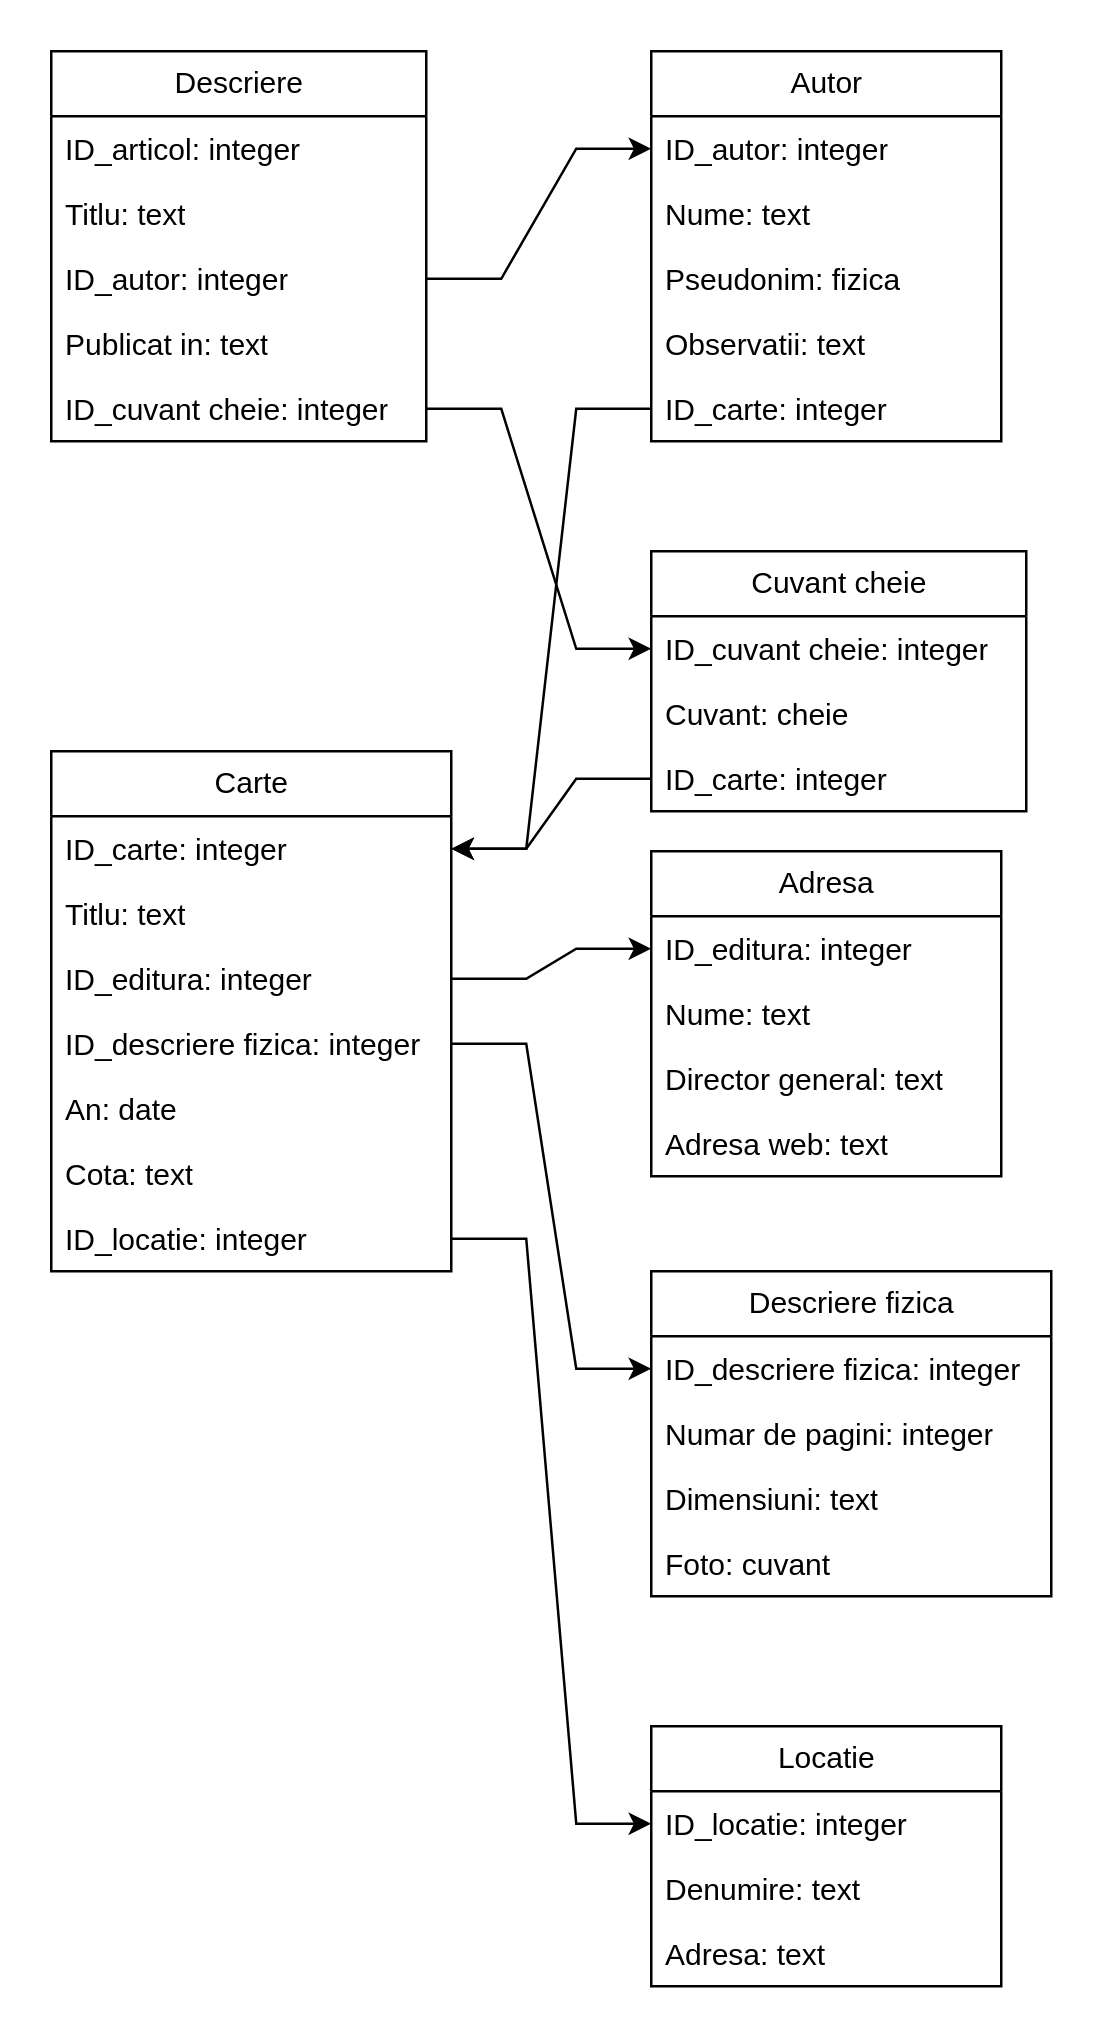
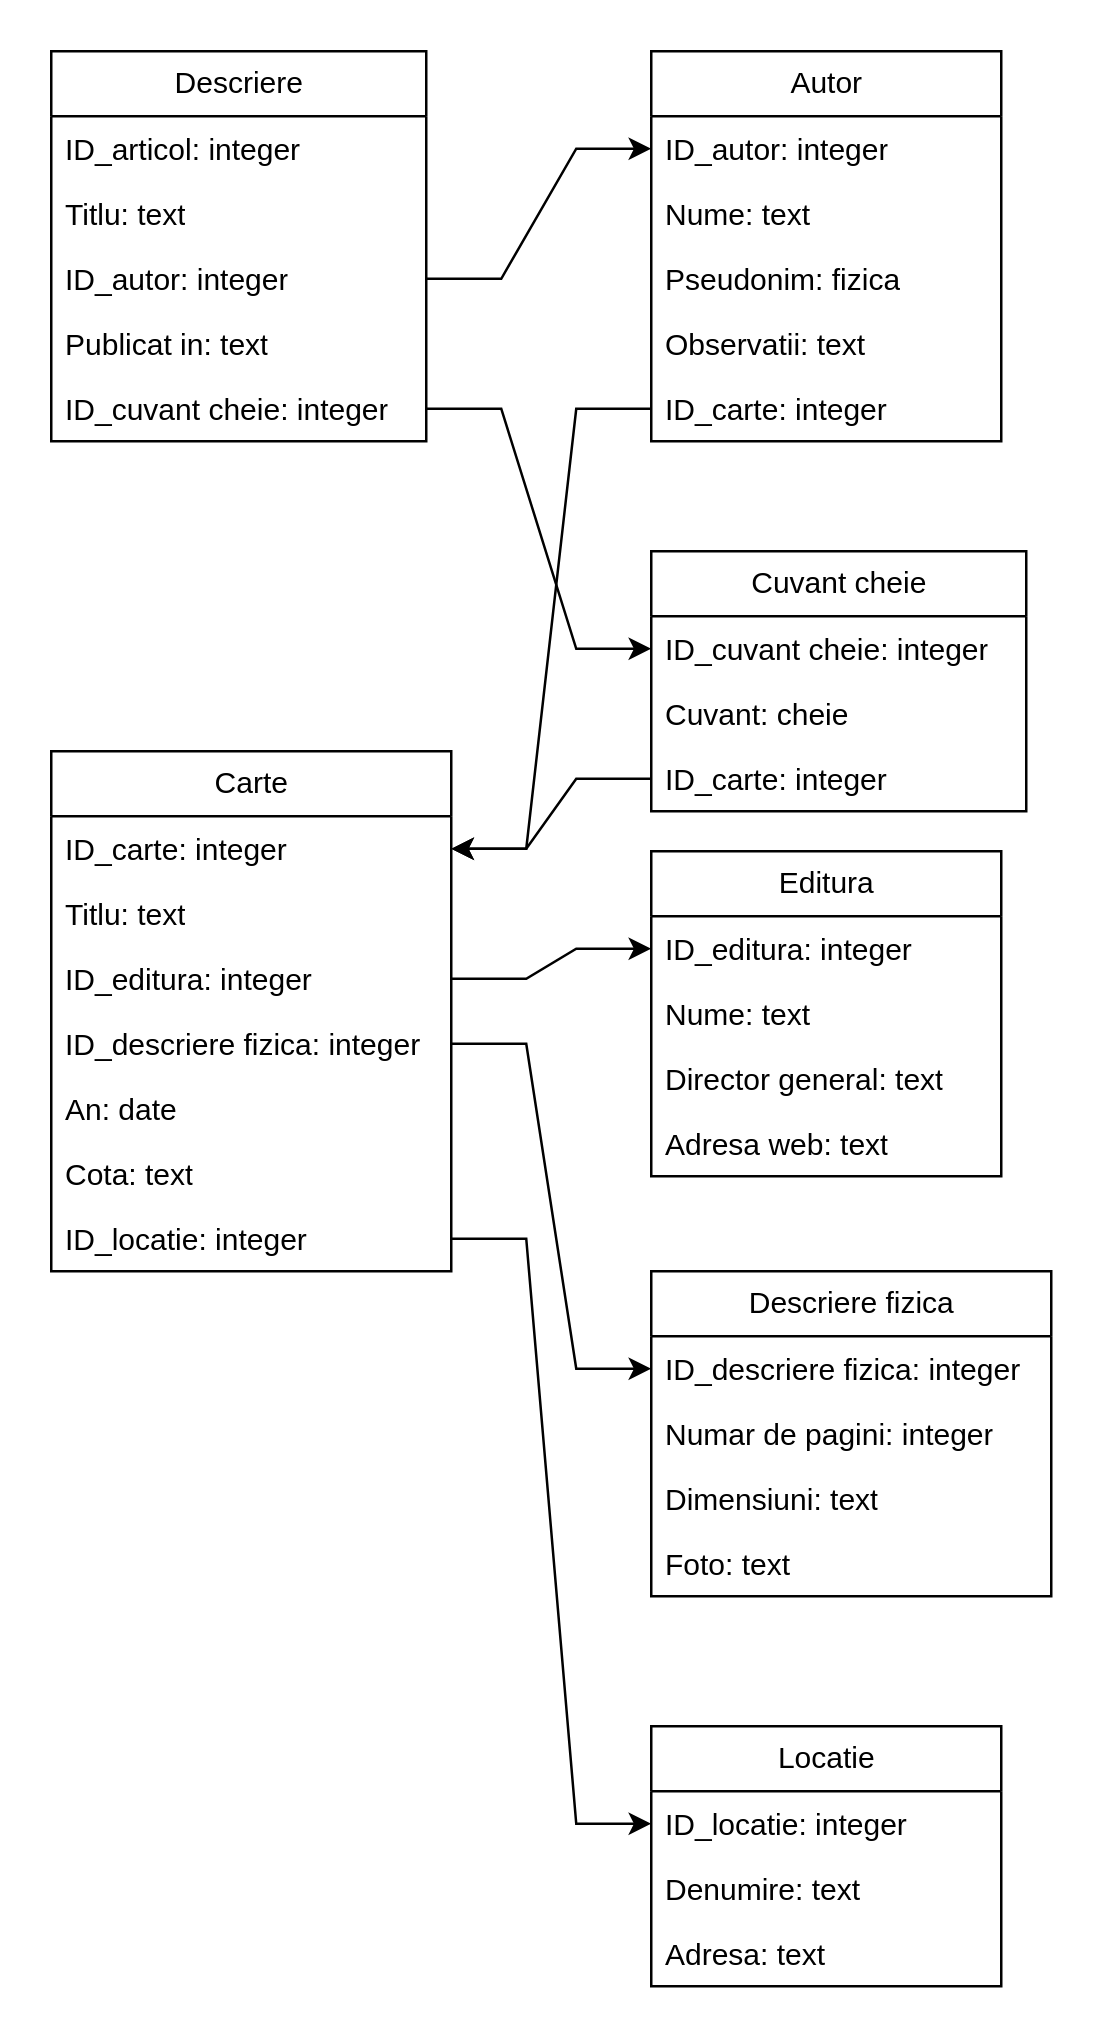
node "Adresa": label "Adresa" -> "Editura"
node "Foto: cuvant": label "Foto: cuvant" -> "Foto: text"
